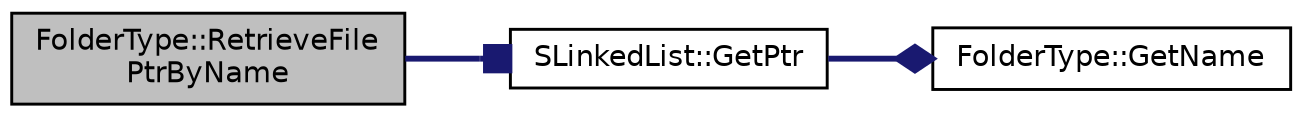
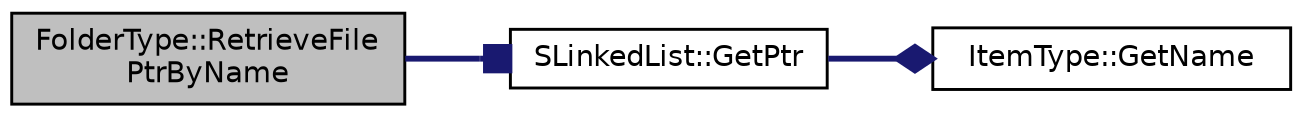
node "FolderType::GetName": label "FolderType::GetName" -> "ItemType::GetName"
